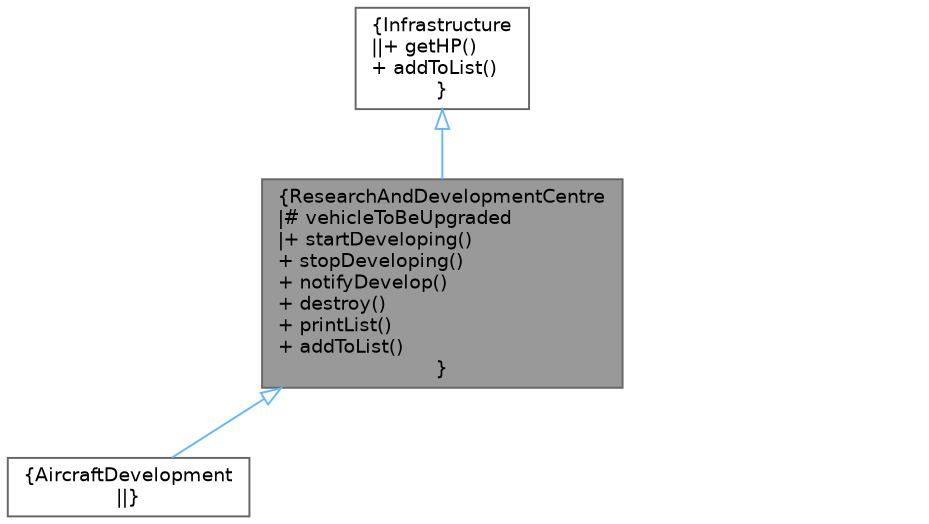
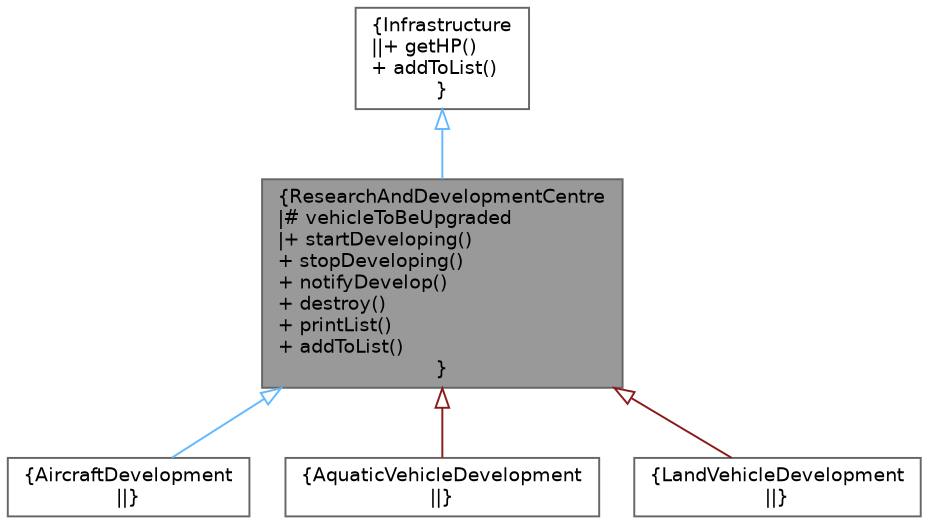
node "{AquaticVehicleDevelopment ||}": added
node "{LandVehicleDevelopment ||}": added
